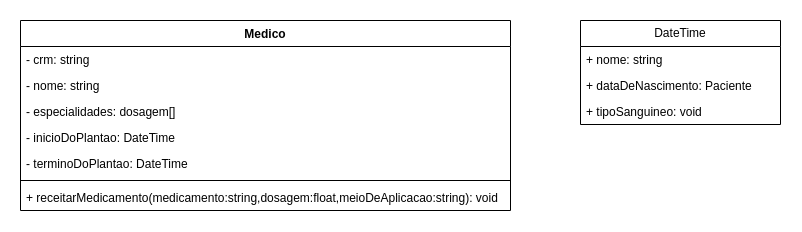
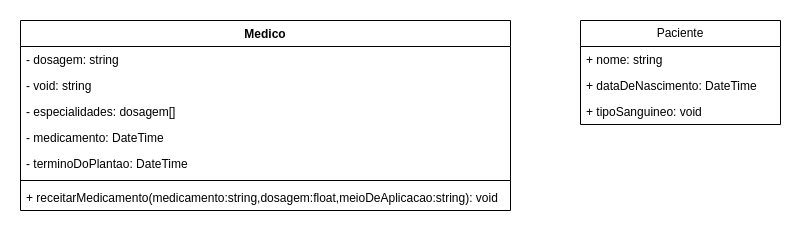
node "DateTime": label "DateTime" -> "Paciente"
node "- crm: string": label "- crm: string" -> "- dosagem: string"
node "- nome: string": label "- nome: string" -> "- void: string"
node "+ dataDeNascimento: Paciente": label "+ dataDeNascimento: Paciente" -> "+ dataDeNascimento: DateTime"
node "- inicioDoPlantao: DateTime": label "- inicioDoPlantao: DateTime" -> "- medicamento: DateTime"
